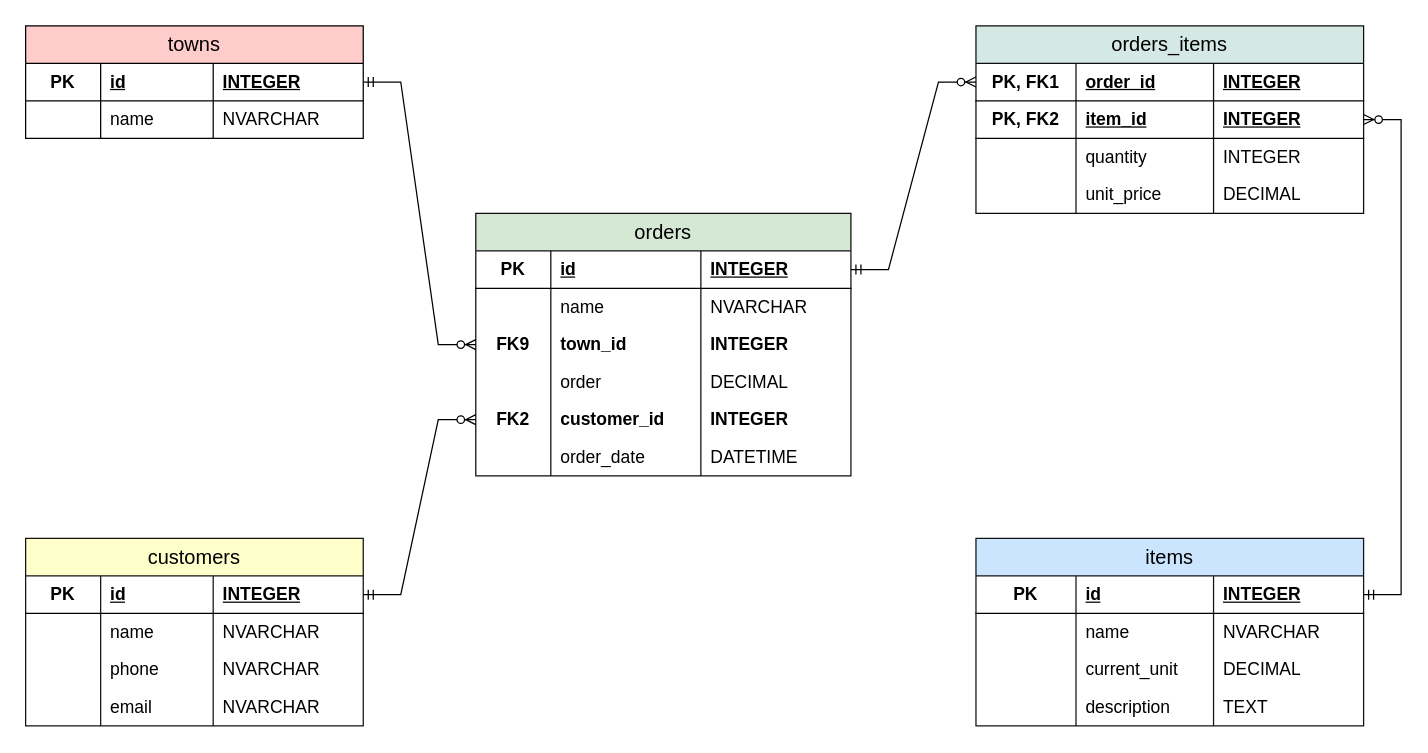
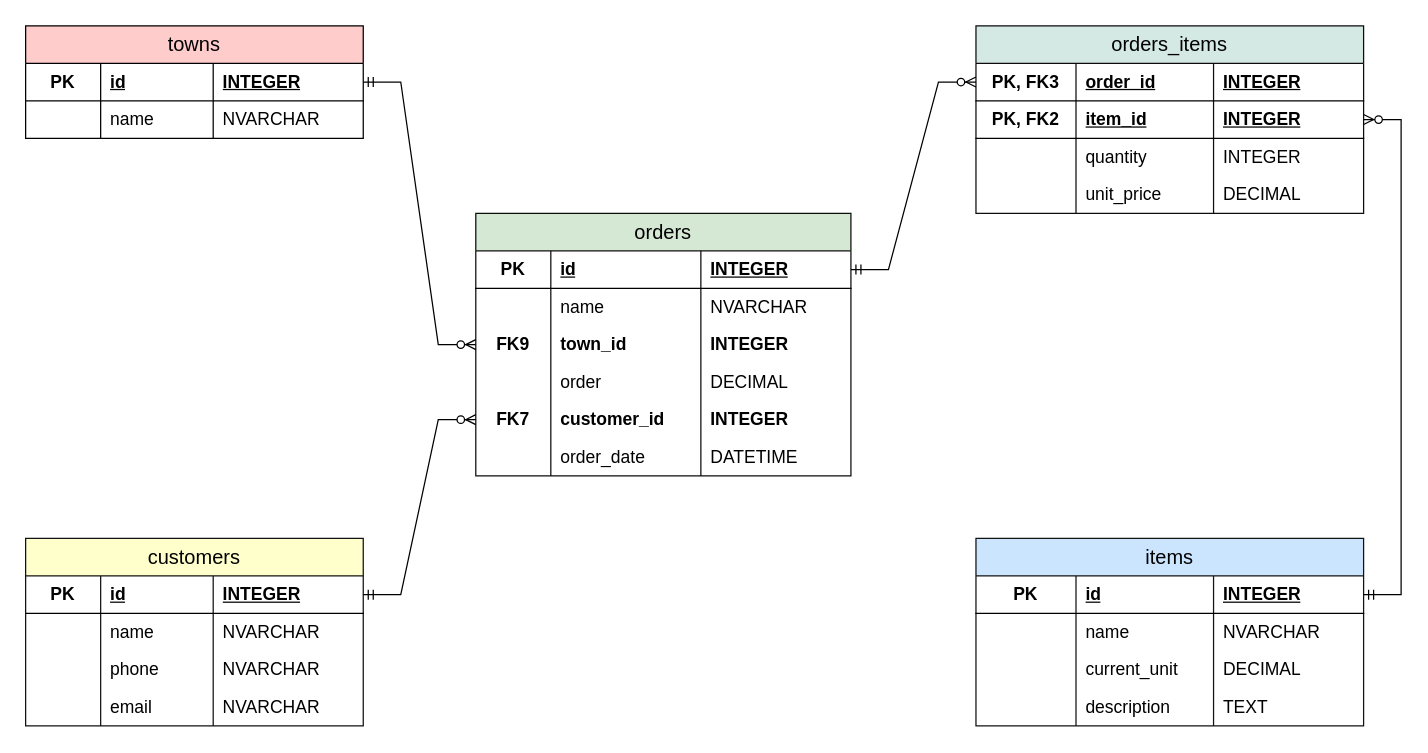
node "PK, FK1": label "PK, FK1" -> "PK, FK3"
node "FK2": label "FK2" -> "FK7"
